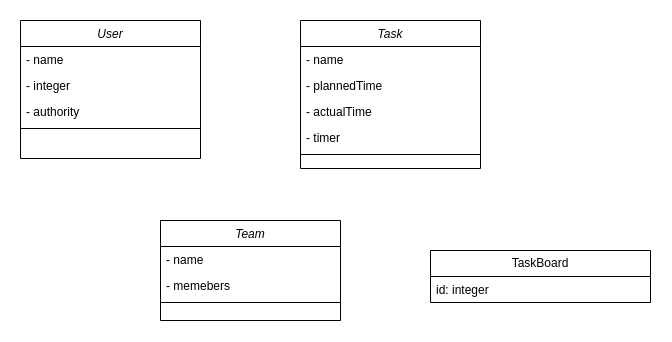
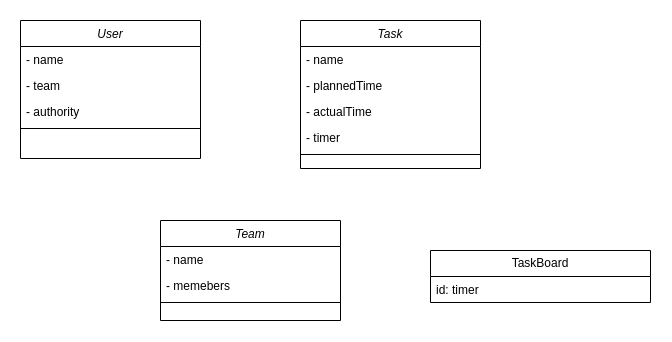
node "- integer": label "- integer" -> "- team"
node "id: integer": label "id: integer" -> "id: timer"
